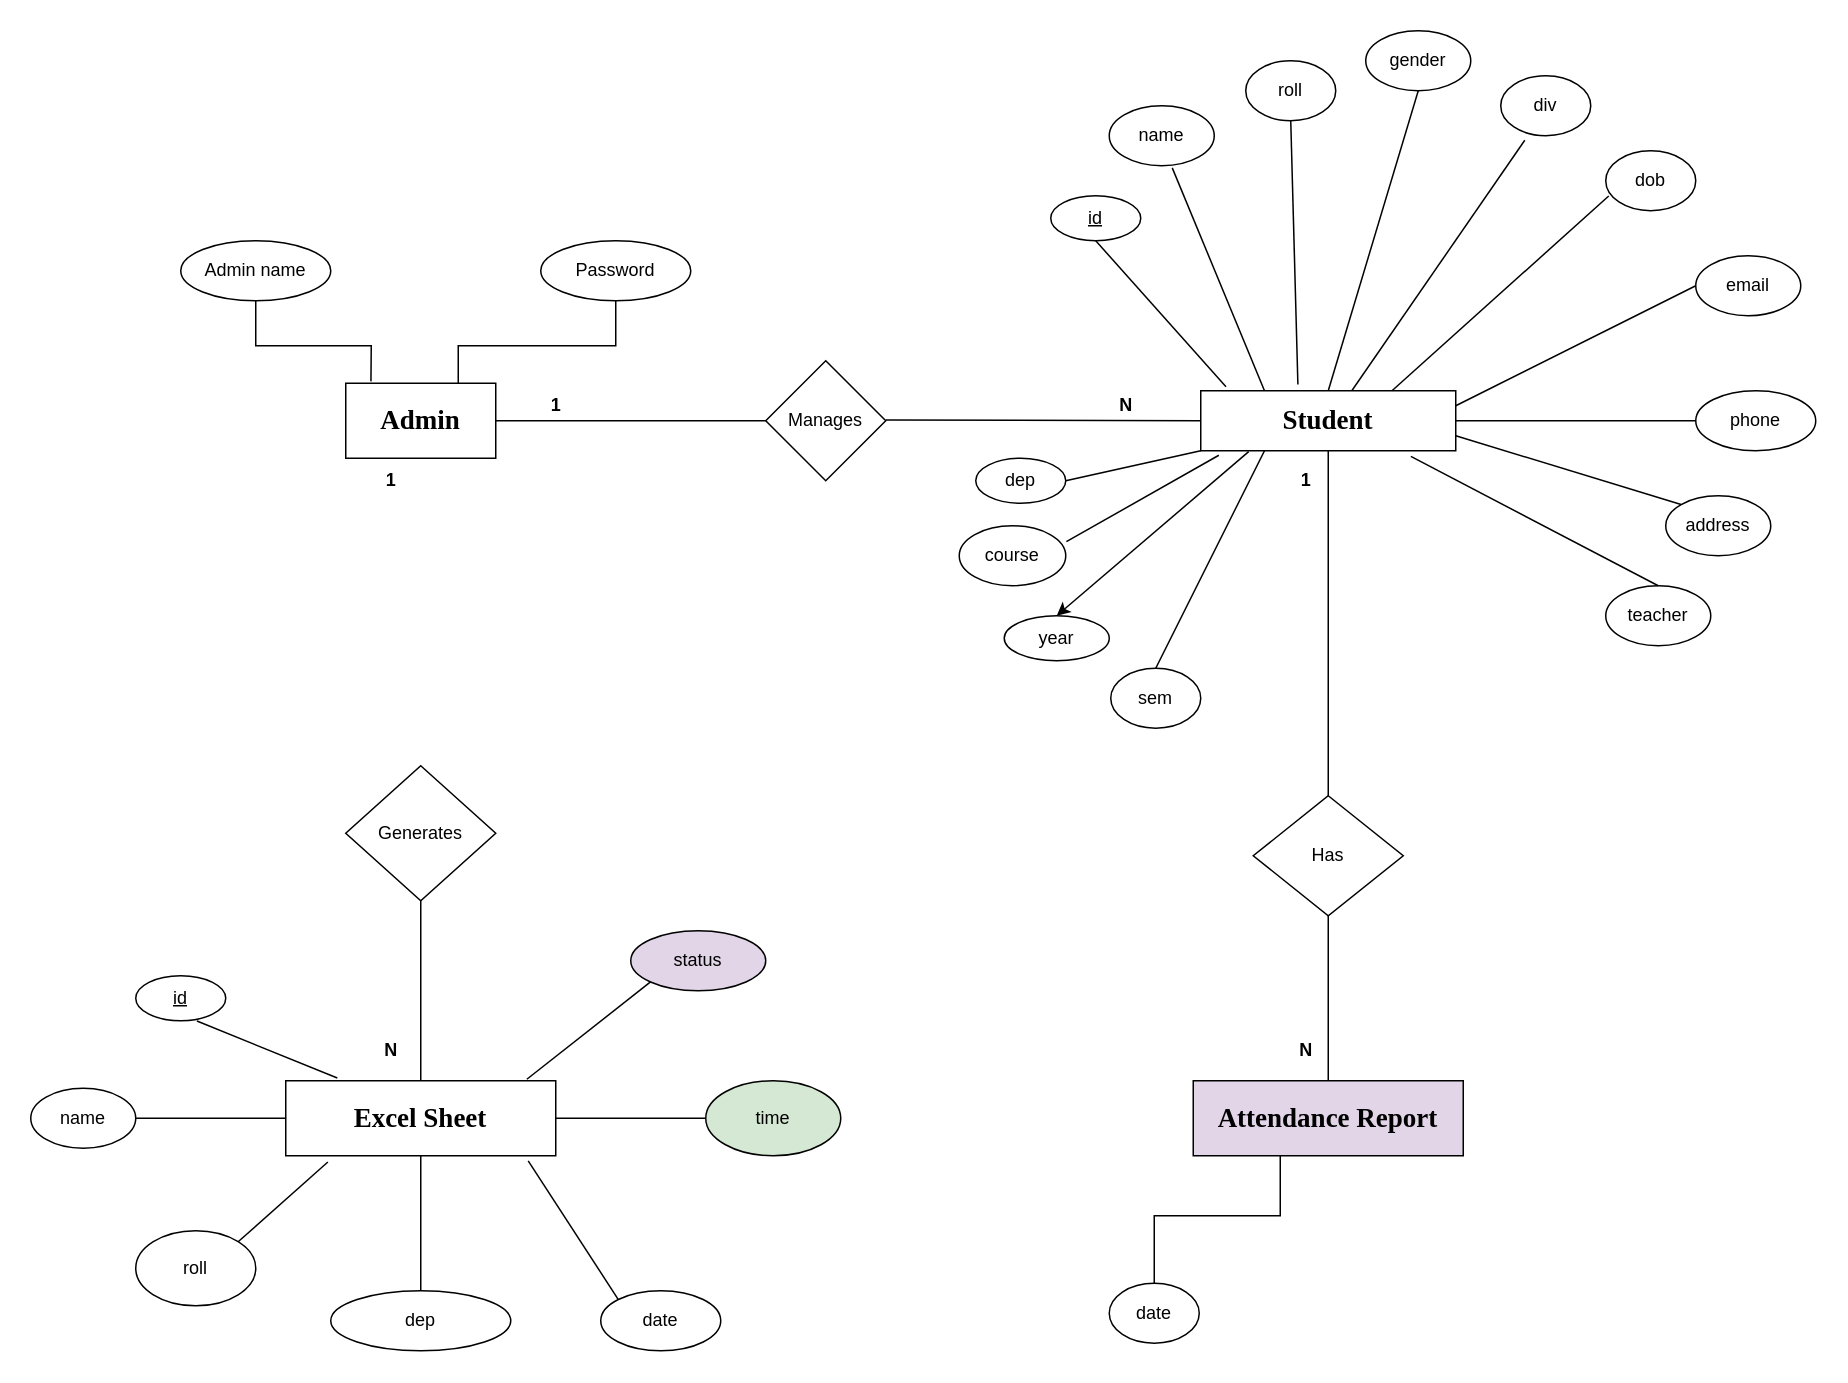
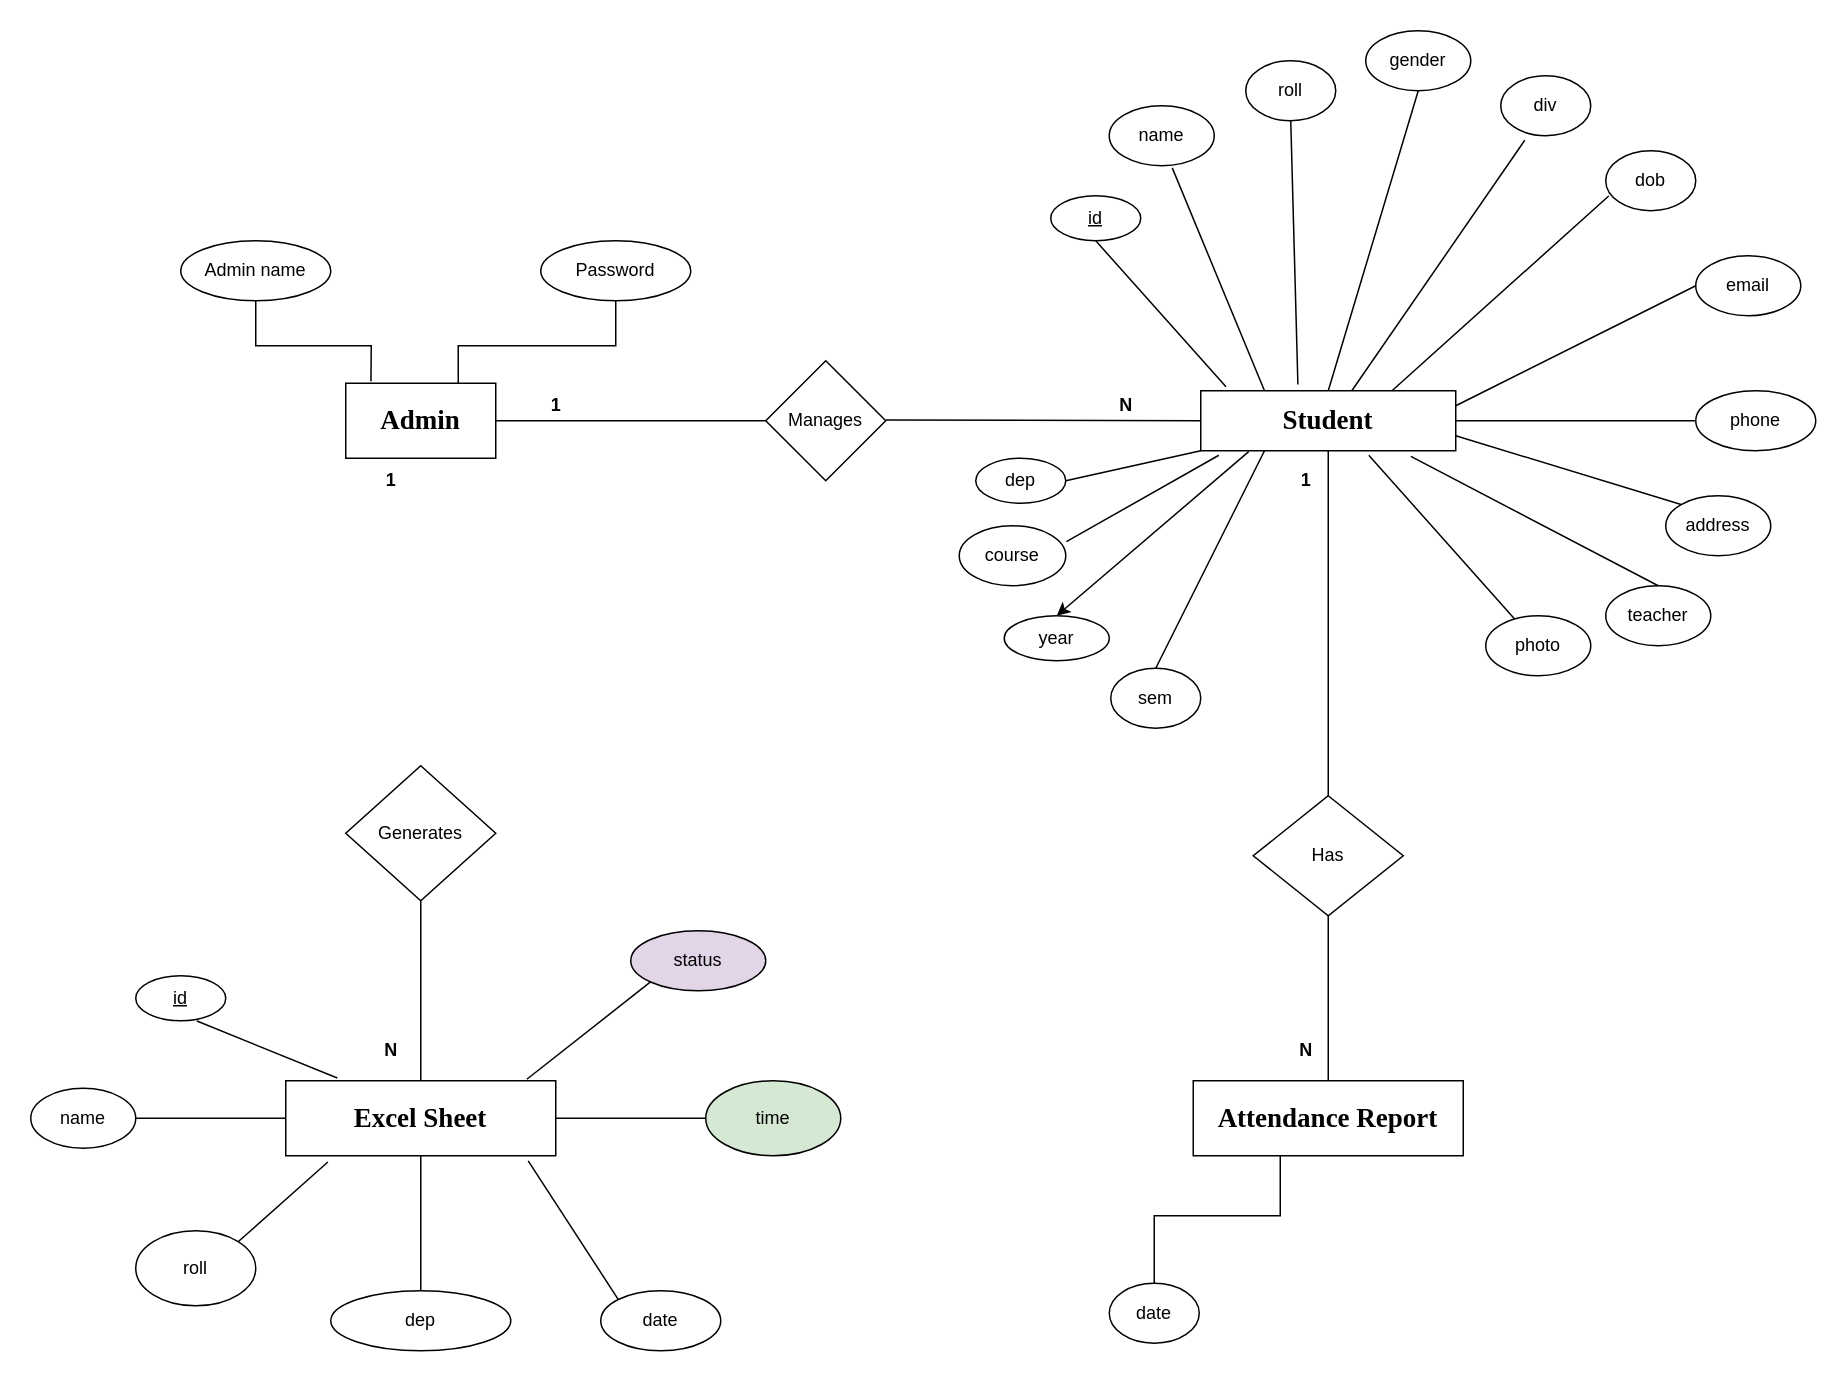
edge "Student" -- "photo": added
node "photo": added
node "Attendance Report": fillcolor #e1d5e7 -> #ffffff
